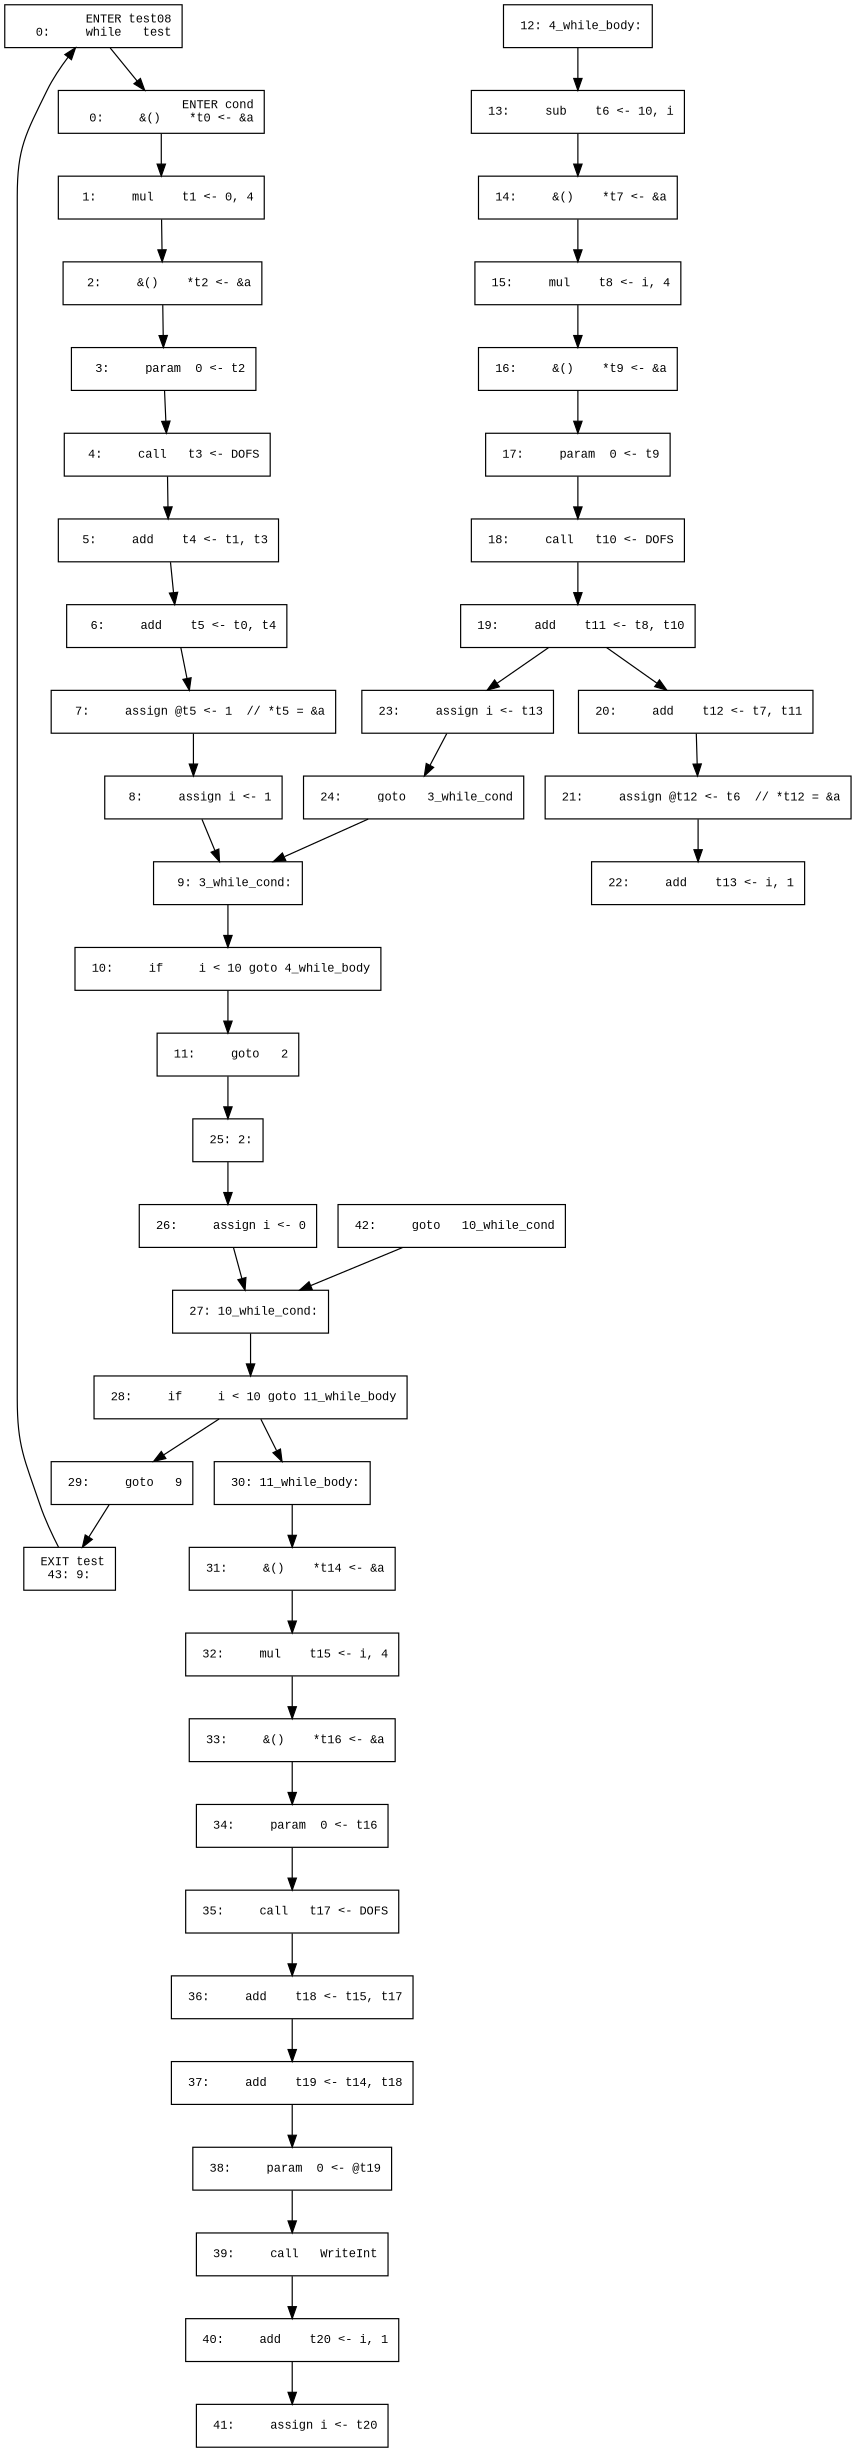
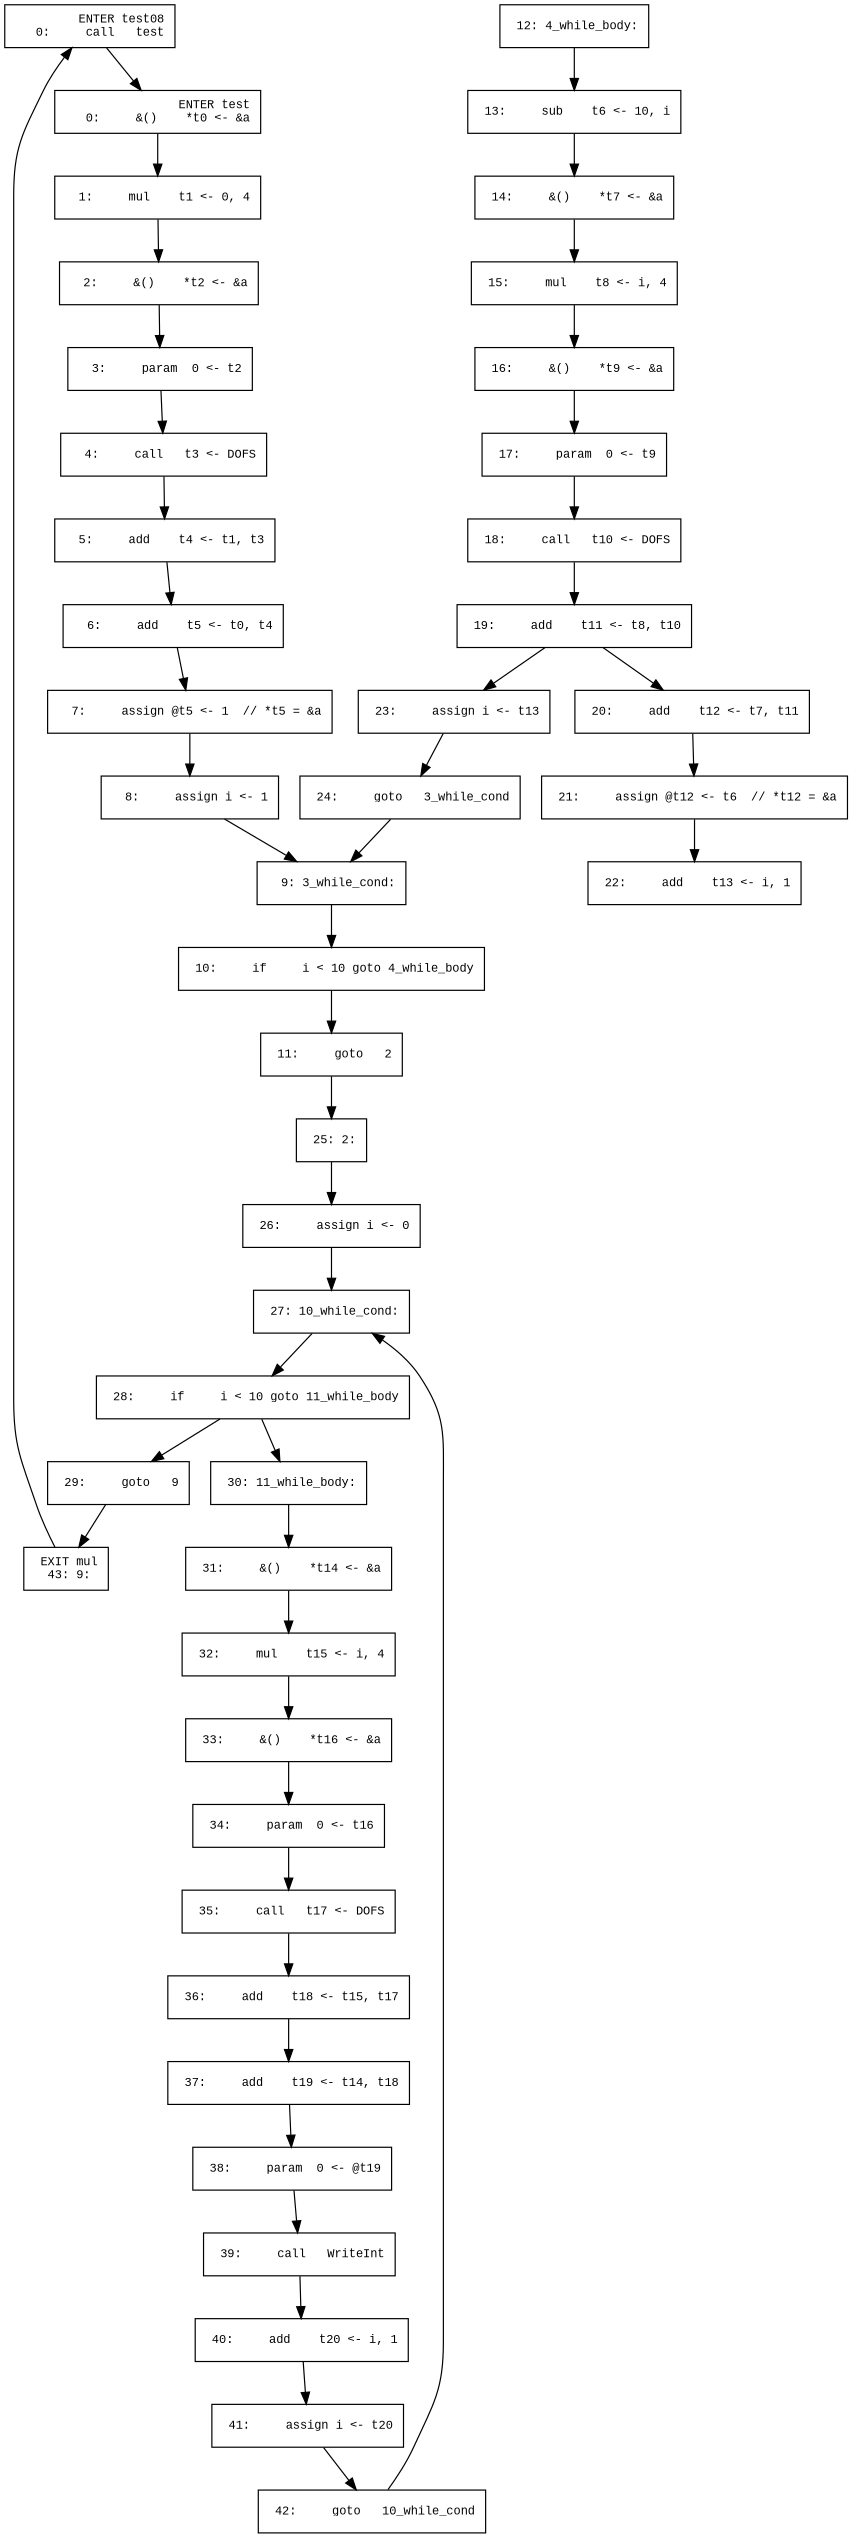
node "ENTER test08 0:     while   test": label "ENTER test08 0:     while   test" -> "ENTER test08 0:     call   test"
node "ENTER cond 0:     &()    *t0 <- &a": label "ENTER cond 0:     &()    *t0 <- &a" -> "ENTER test 0:     &()    *t0 <- &a"
node "EXIT test 43: 9:": label "EXIT test 43: 9:" -> "EXIT mul 43: 9:"
edge "41:     assign i <- t20" -> "42:     goto   10_while_cond": added
